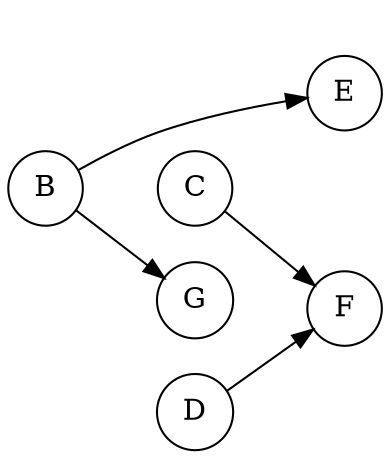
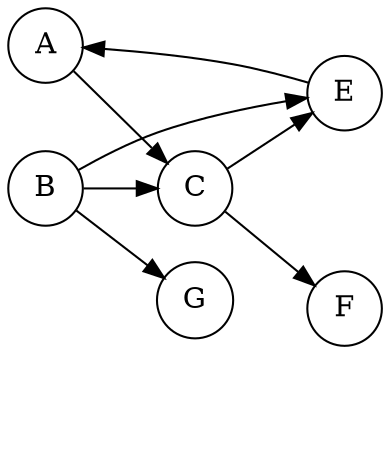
node "A": added
edge "C" -> "E": added
edge "B" -> "C": added
node "D": removed
